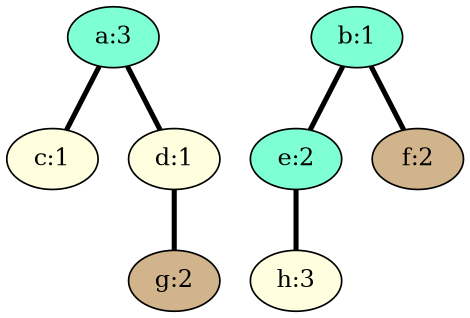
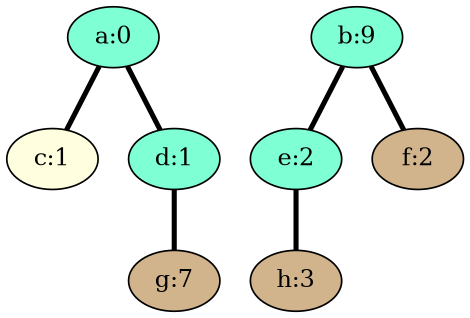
node "a:3": label "a:3" -> "a:0"
node "b:1": label "b:1" -> "b:9"
node "d:1": fillcolor lightyellow -> aquamarine
node "g:2": label "g:2" -> "g:7"
node "h:3": fillcolor lightyellow -> tan
